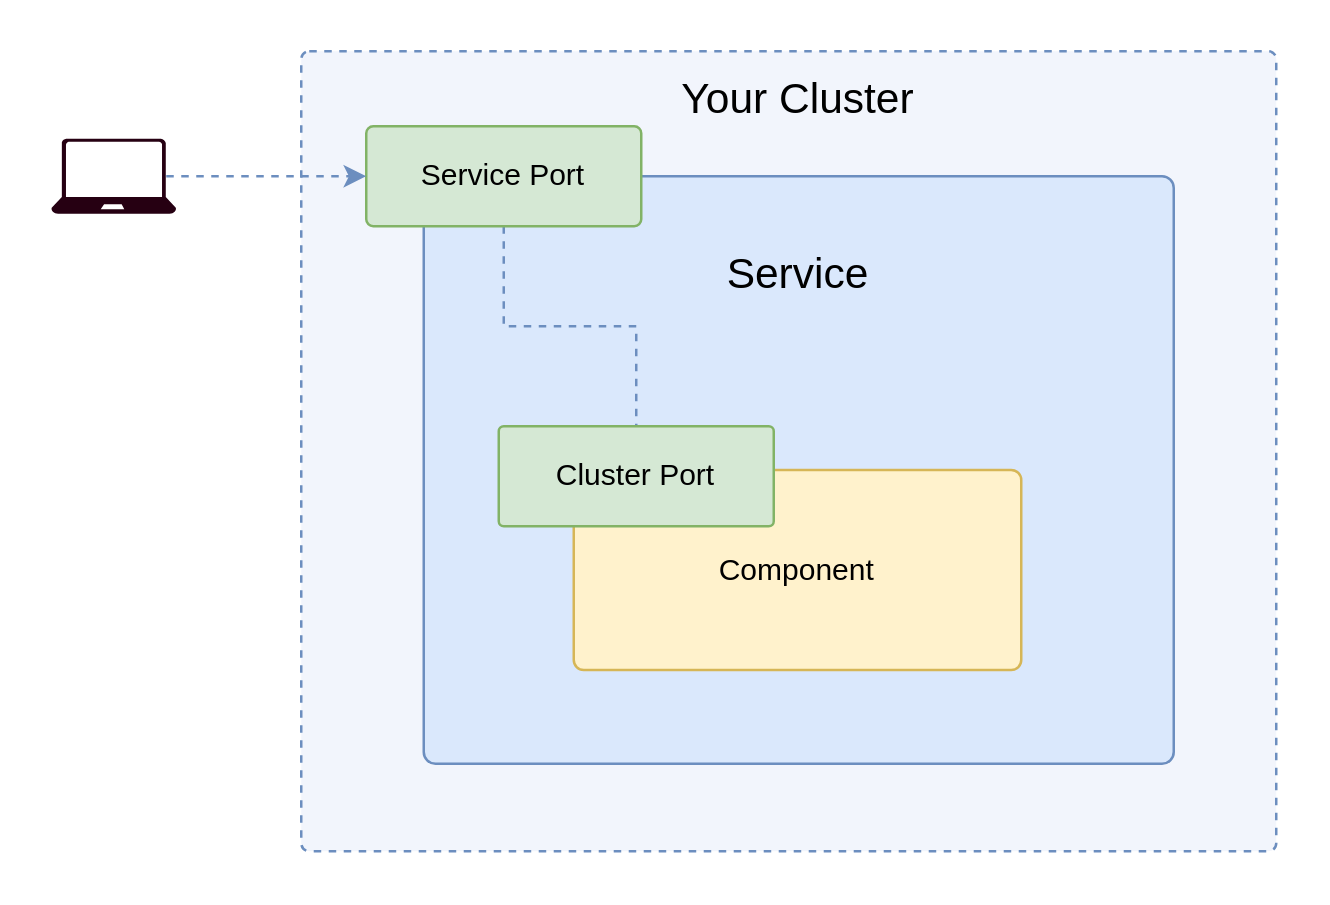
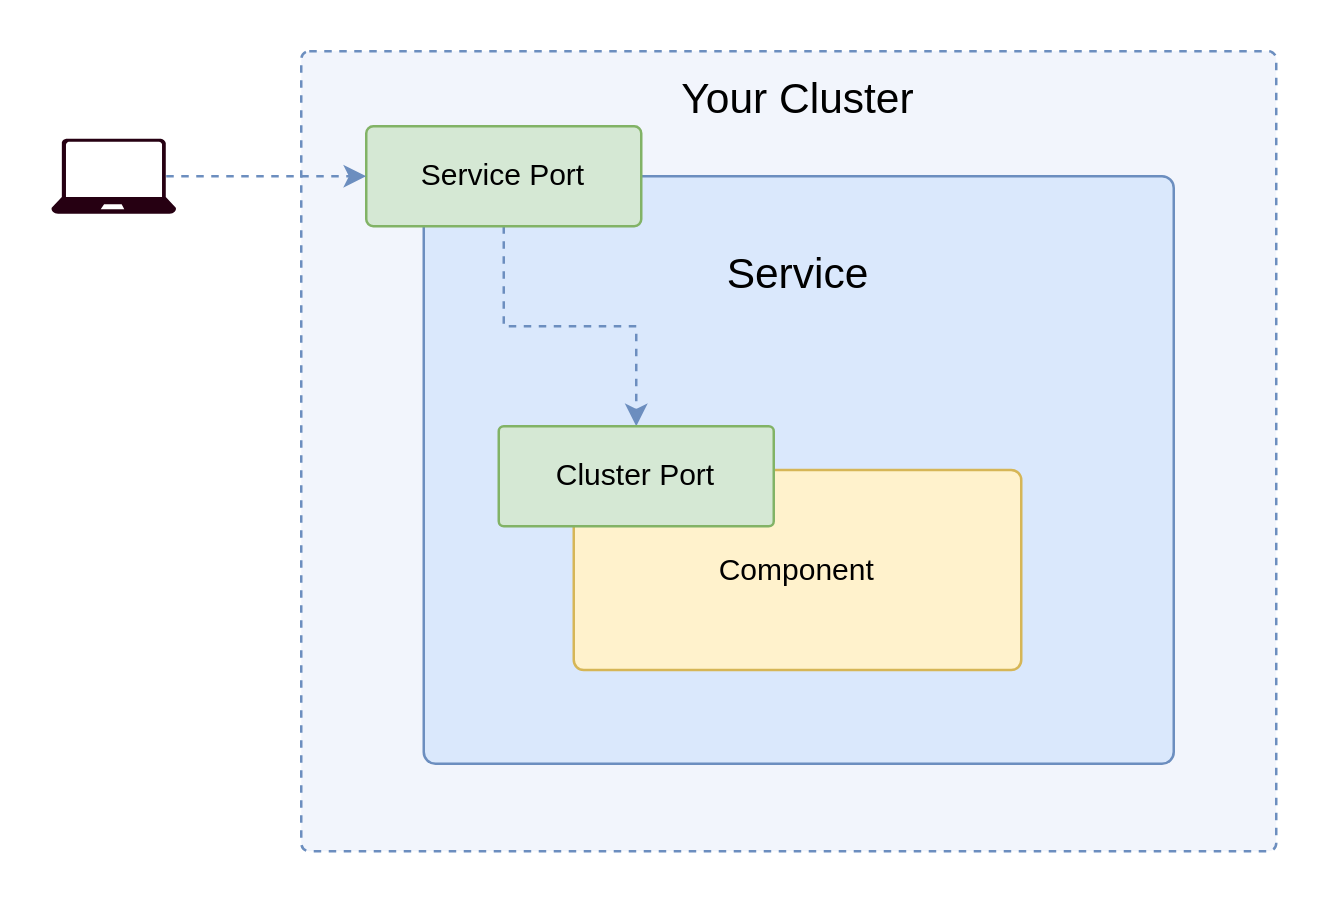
edge "Service Port" -- "Cluster Port": arrowhead none -> classic
